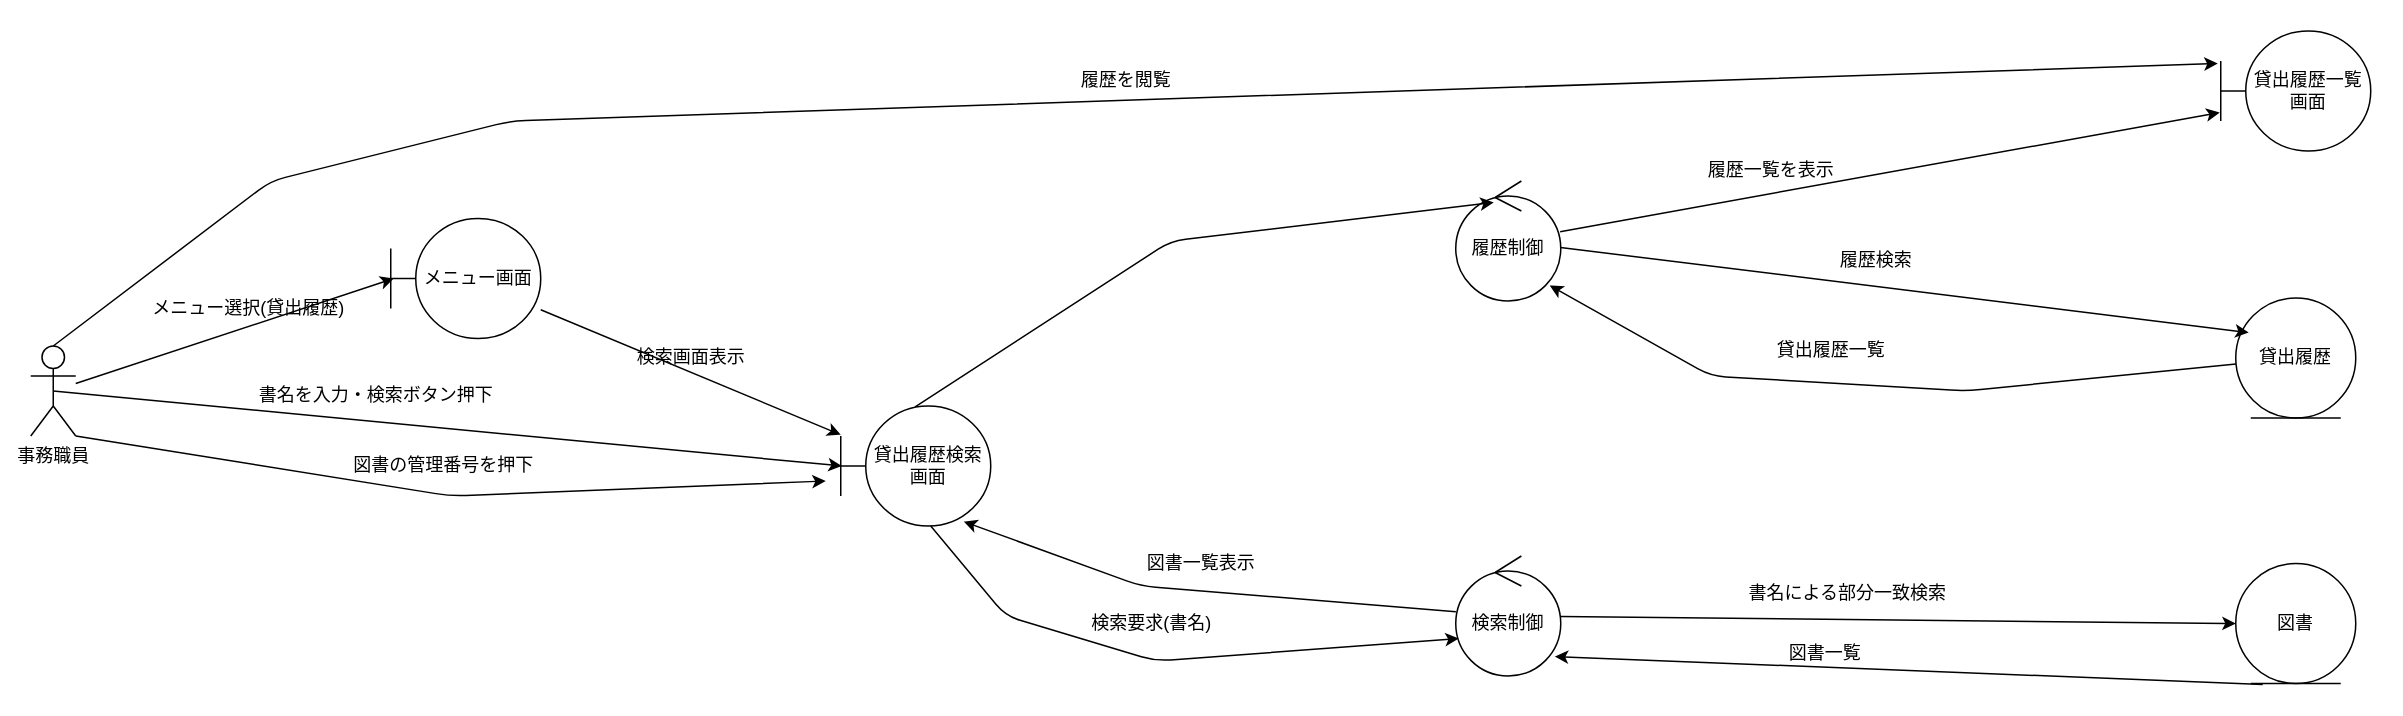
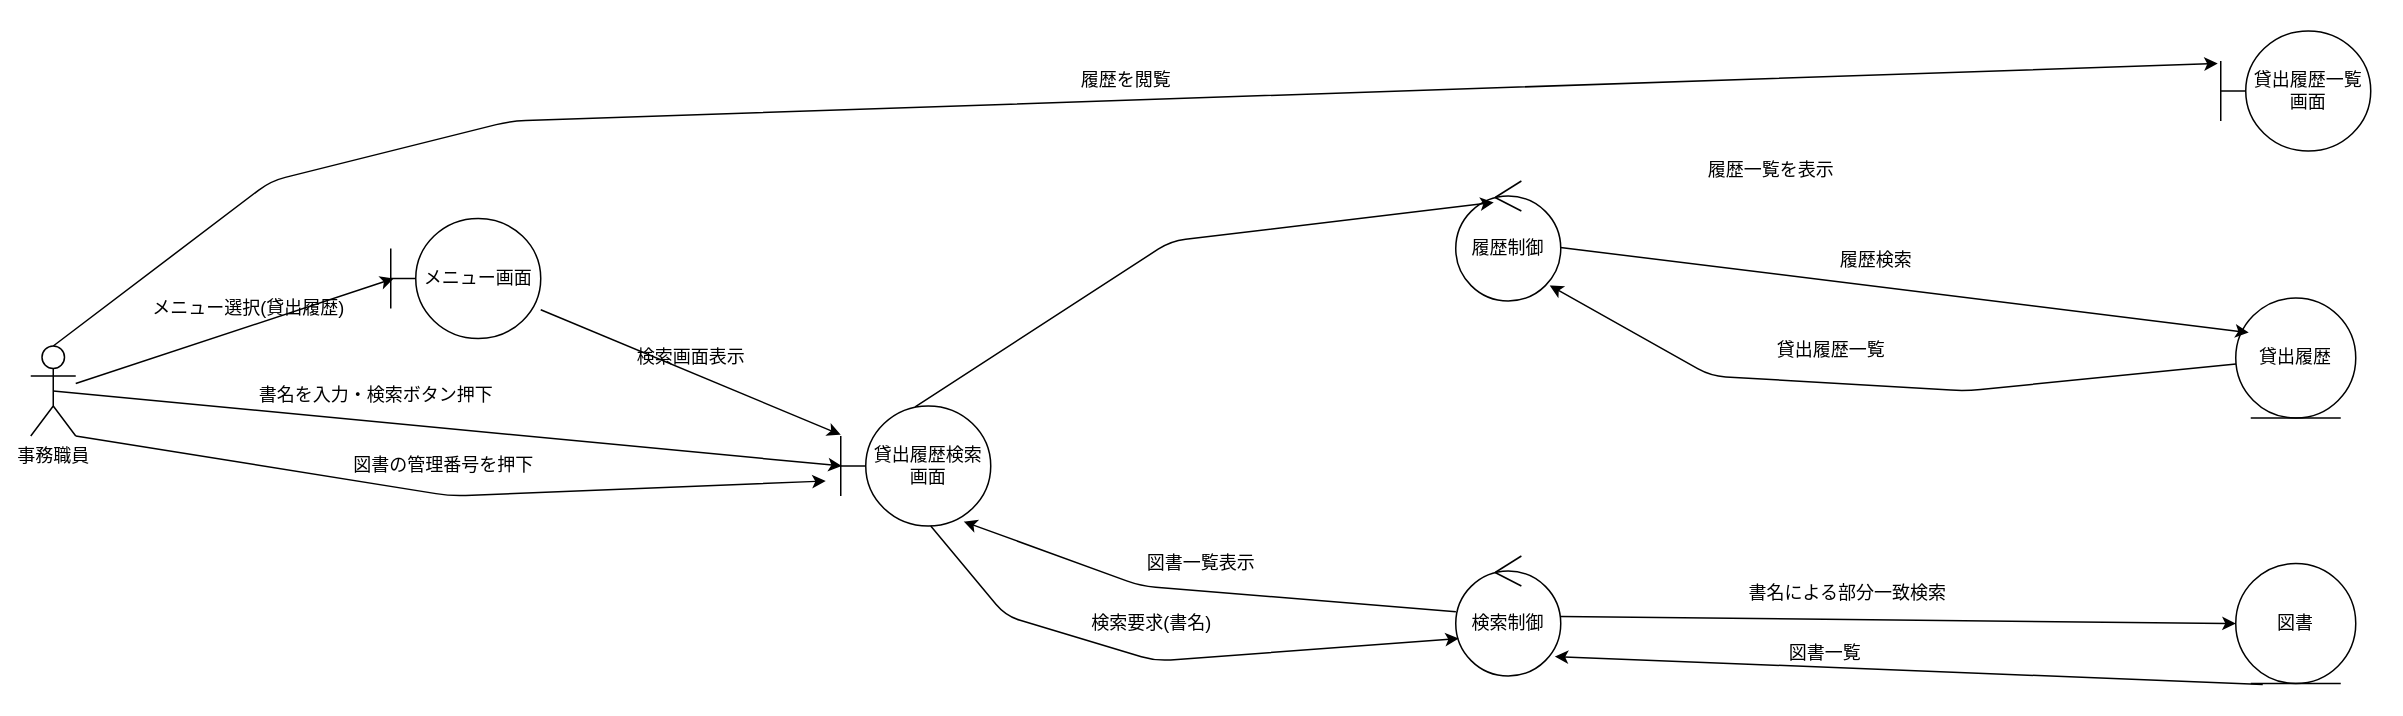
edge "履歴制御" -> "貸出履歴一覧画面": removed
